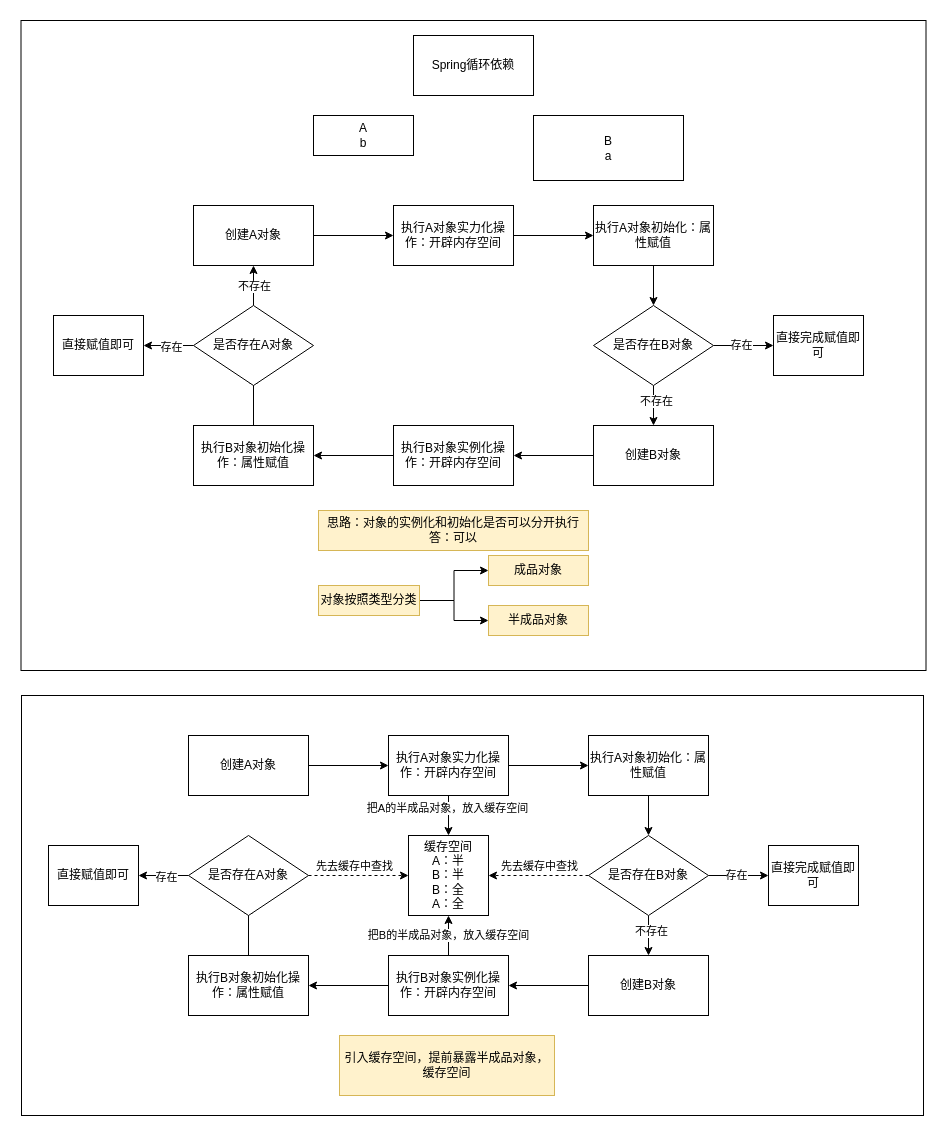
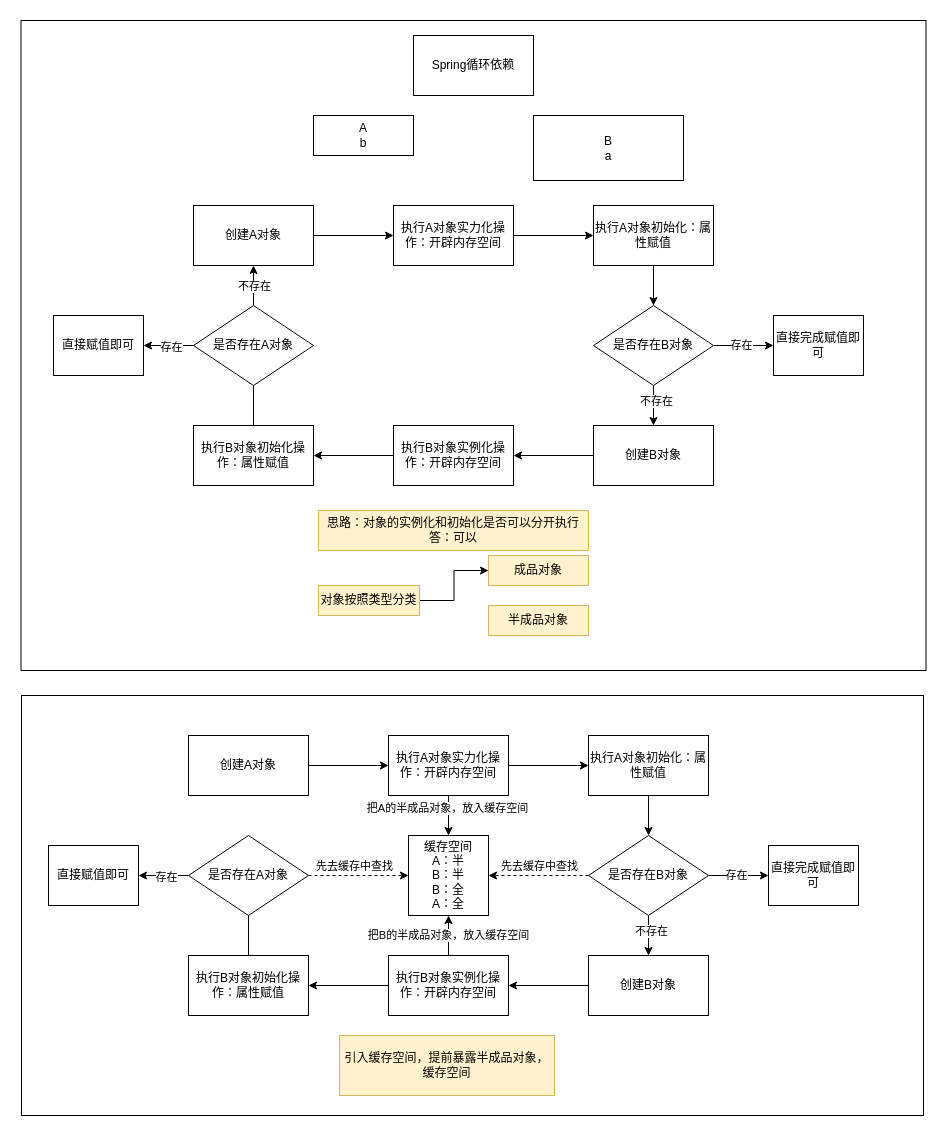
edge "对象按照类型分类" -> "半成品对象": removed
